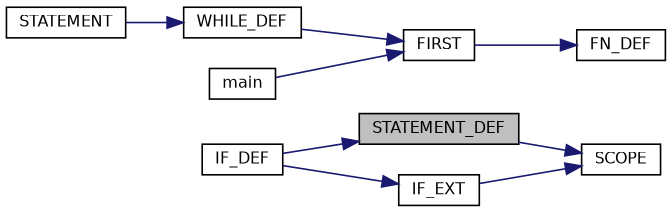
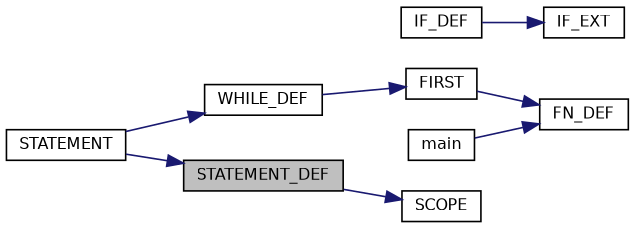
edge "main" -> "FIRST": now "main" -> "FN_DEF"
edge "IF_DEF" -> "STATEMENT_DEF": now "STATEMENT" -> "STATEMENT_DEF"
edge "IF_EXT" -> "SCOPE": removed
